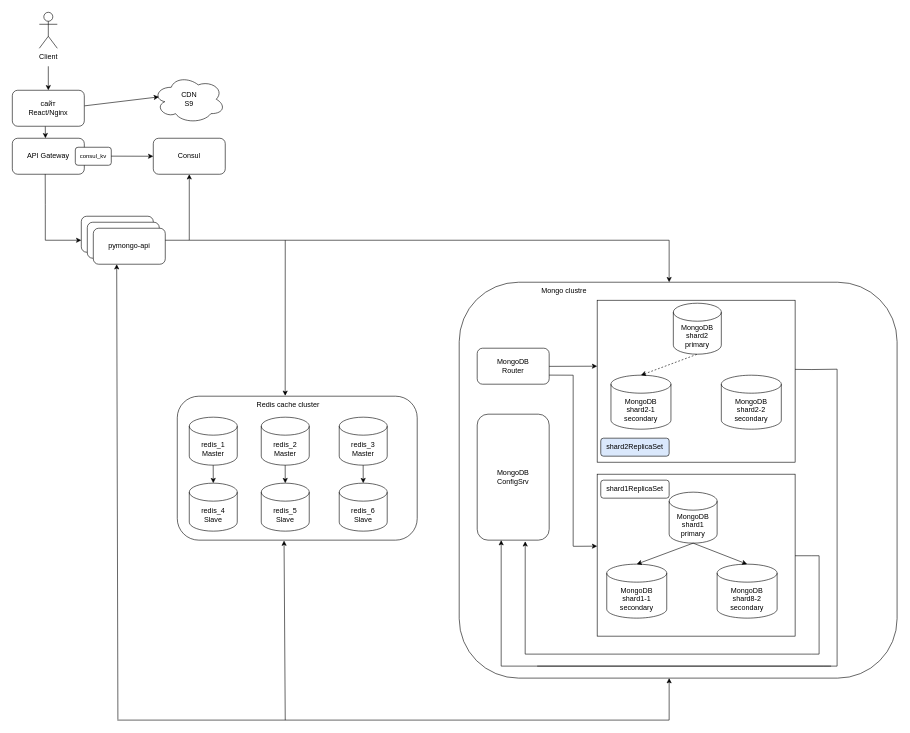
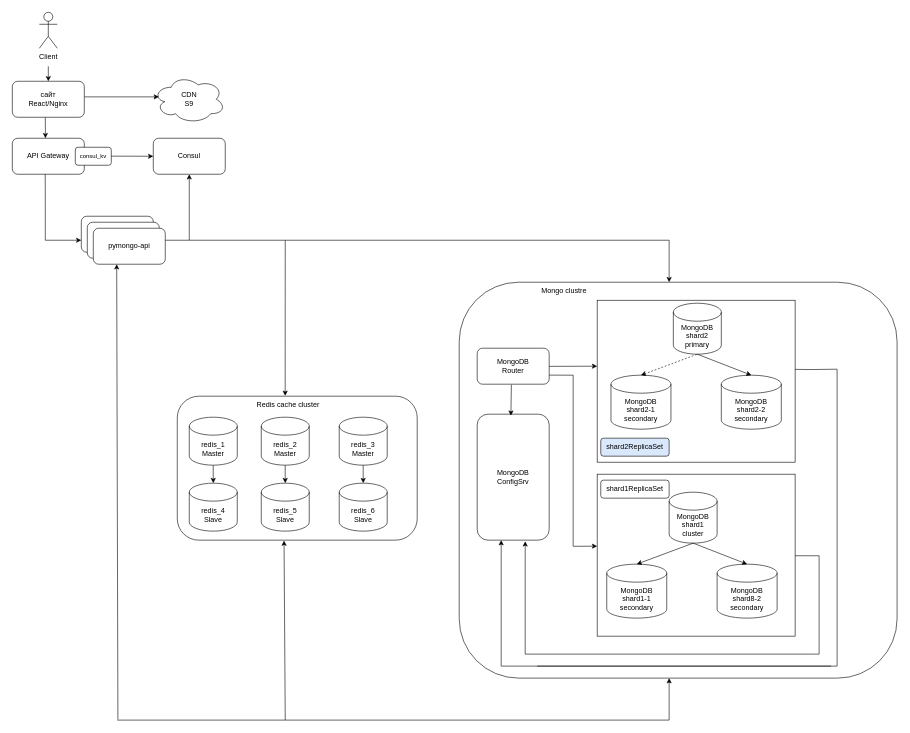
node "сайт React/Nginx": moved (48, 108) -> (48, 99)
edge "MongoDB shard2 primary" -> "MongoDB shard2-2 secondary": added
edge "MongoDB Router" -> "MongoDB ConfigSrv": added
node "MongoDB shard1 primary": label "MongoDB shard1 primary" -> "MongoDB shard1 cluster"
